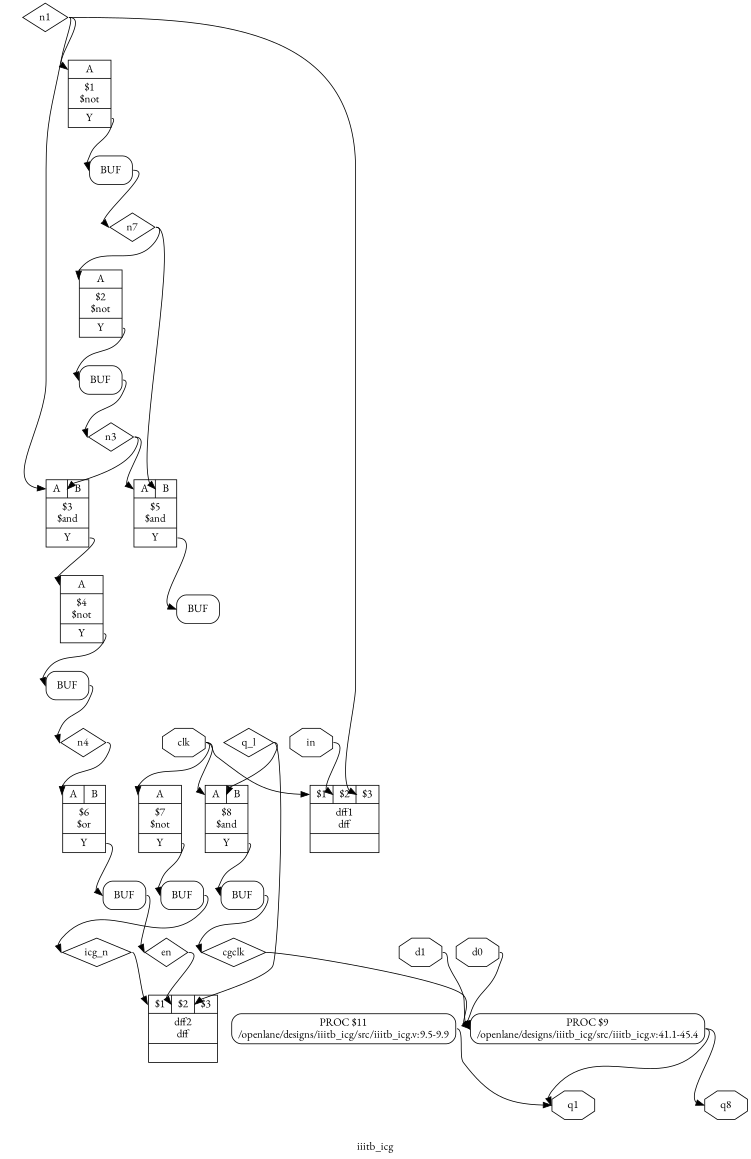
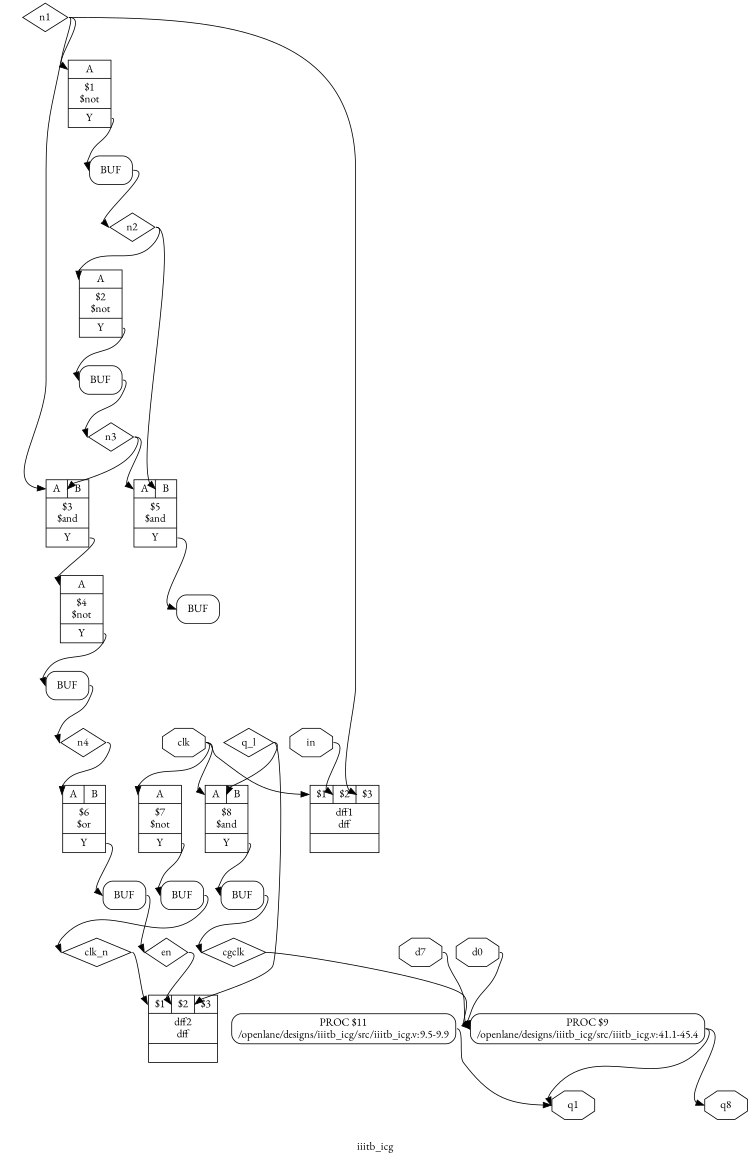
node "n7": label "n7" -> "n2"
node "icg_n": label "icg_n" -> "clk_n"
node "d1": label "d1" -> "d7"
